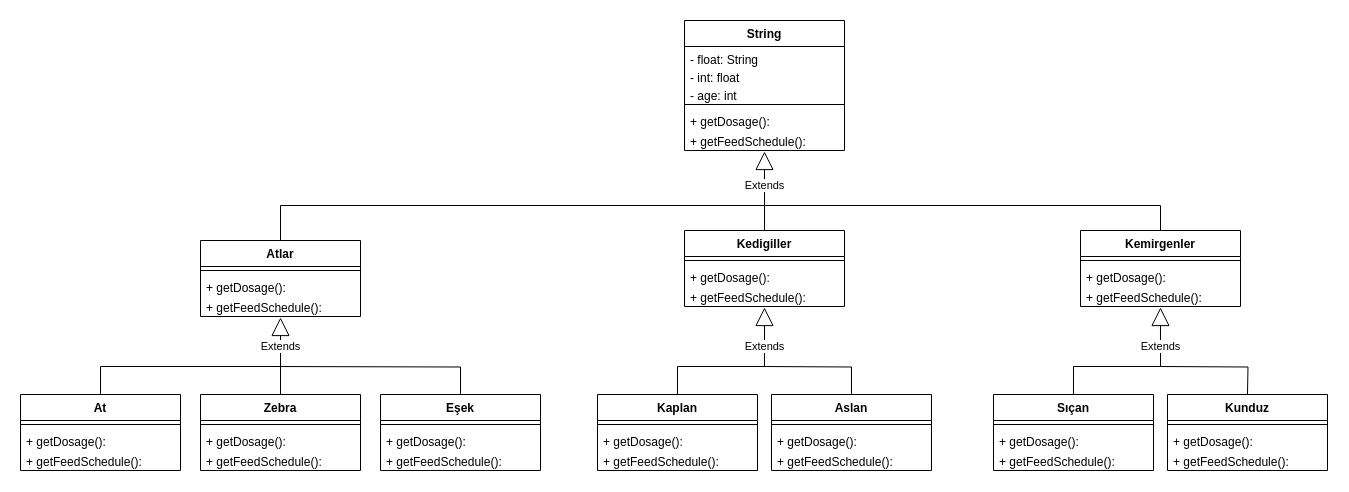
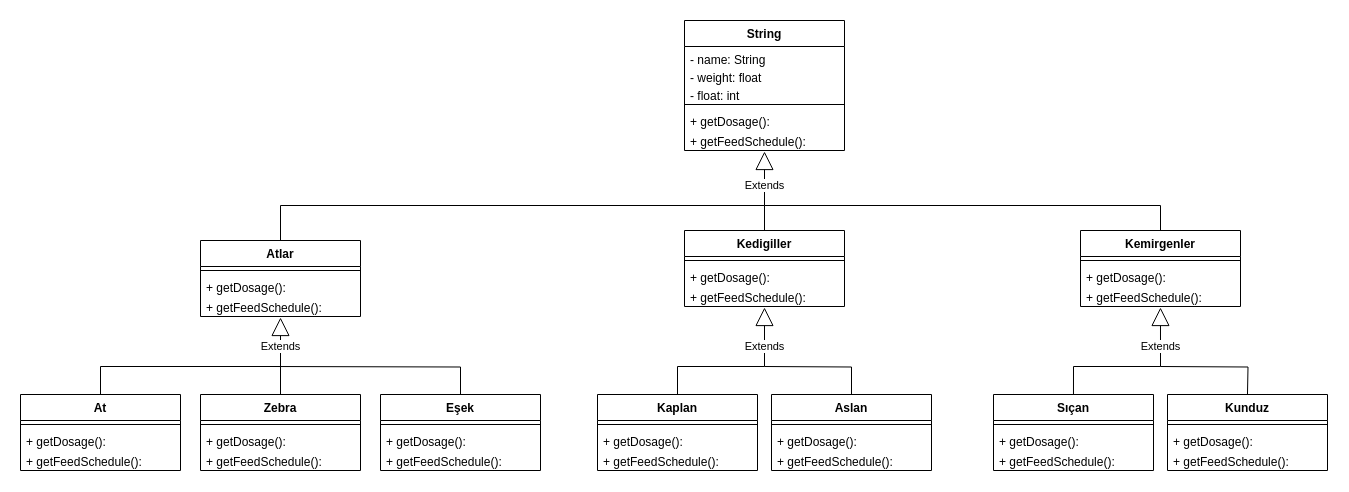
node "- float: String": label "- float: String" -> "- name: String"
node "- int: float": label "- int: float" -> "- weight: float"
node "- age: int": label "- age: int" -> "- float: int"
